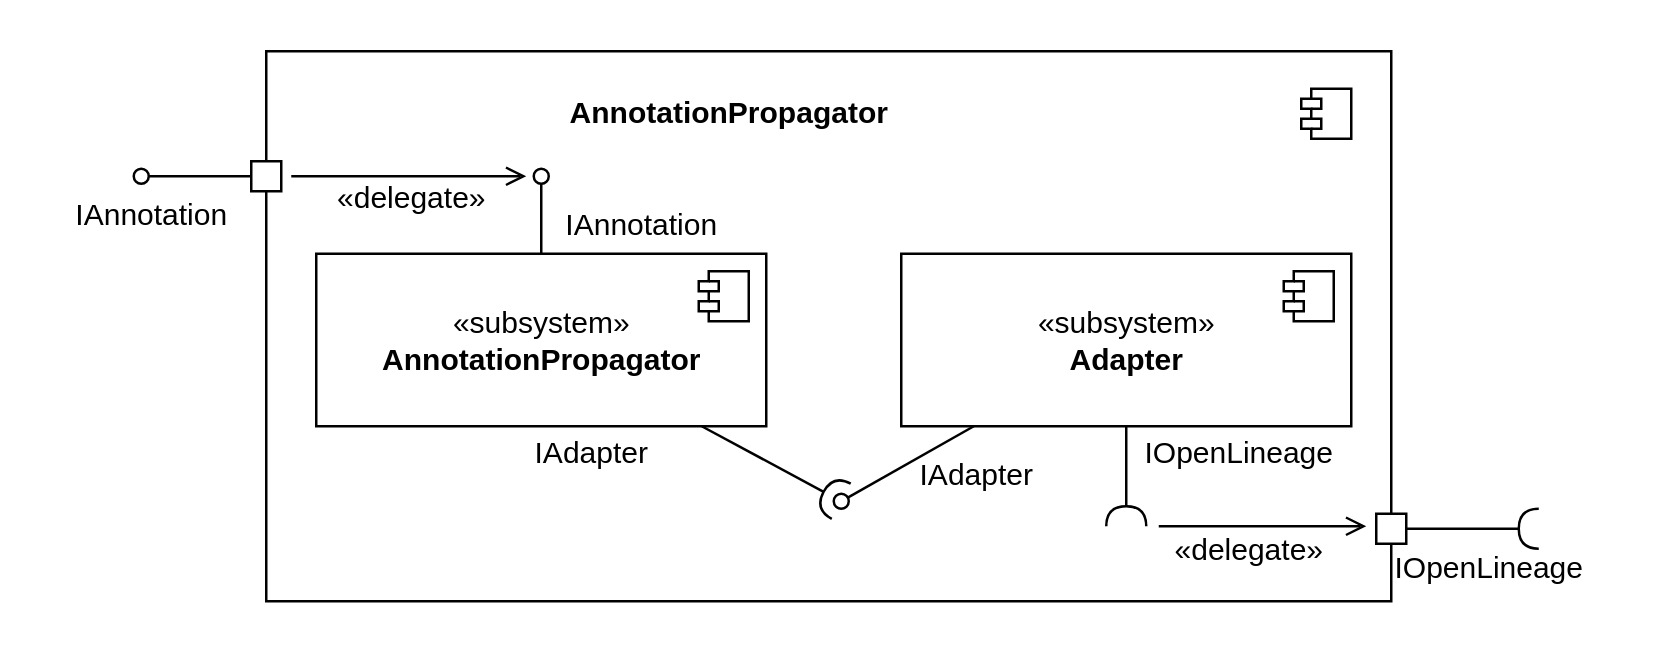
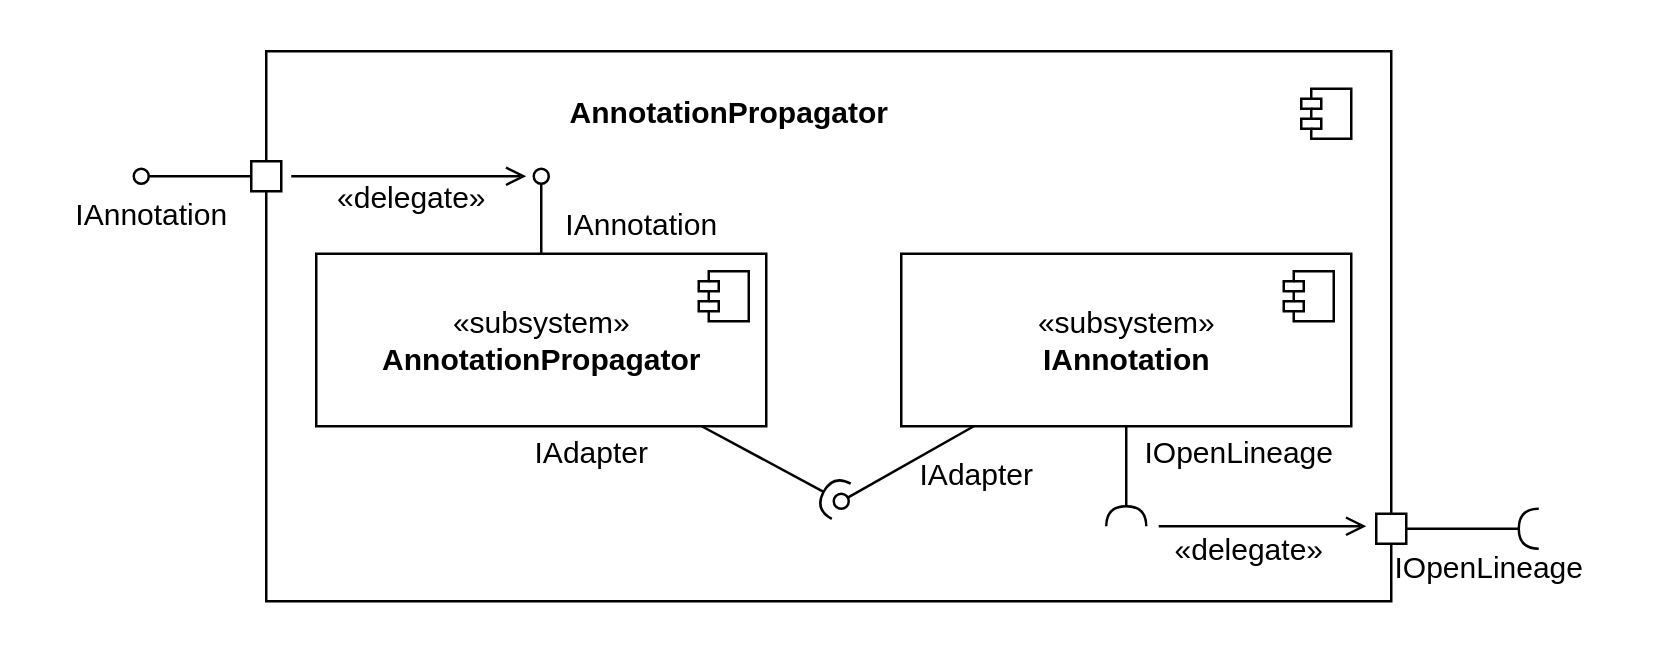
node "«subsystem» Adapter": label "«subsystem» Adapter" -> "«subsystem» IAnnotation"
